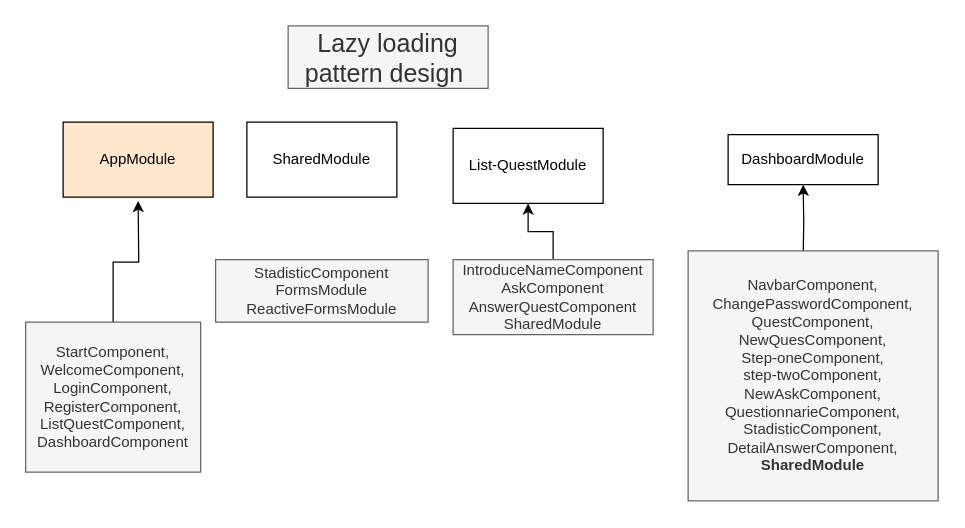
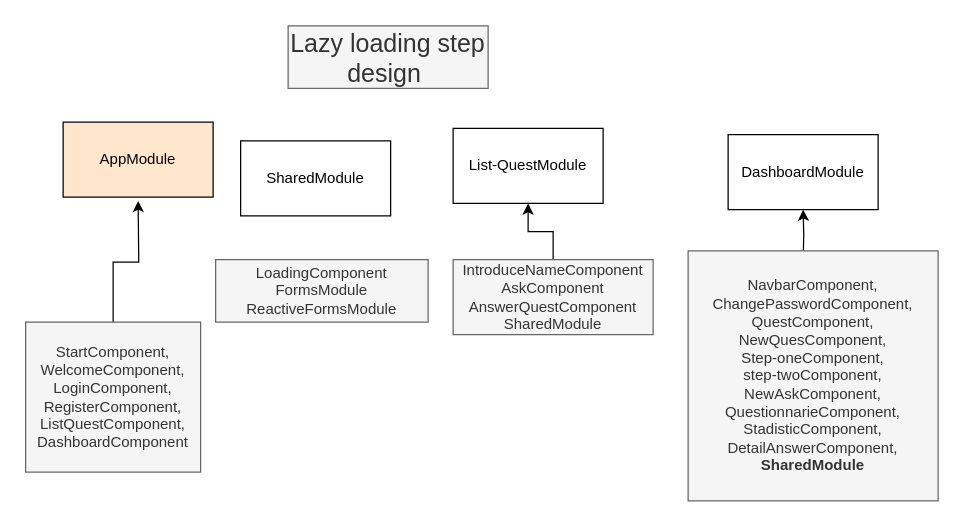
node "Lazy loading pattern design": label "Lazy loading pattern design" -> "Lazy loading step design"
node "SharedModule": moved (322, 159) -> (316, 178)
node "DashboardModule": size 150x50 -> 150x75
node "StadisticComponent FormsModule ReactiveFormsModule": label "StadisticComponent FormsModule ReactiveFormsModule" -> "LoadingComponent FormsModule ReactiveFormsModule"
